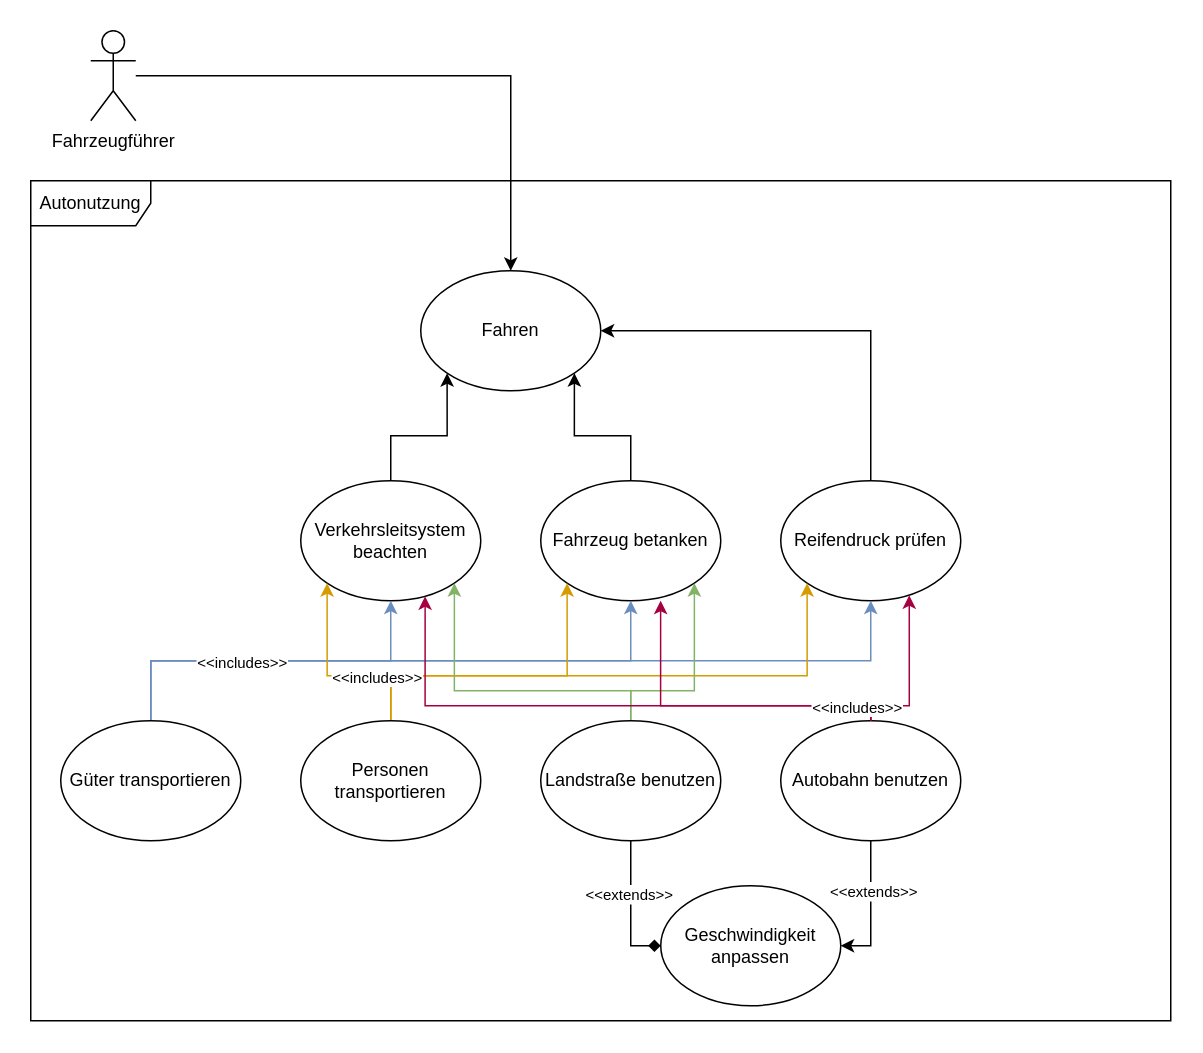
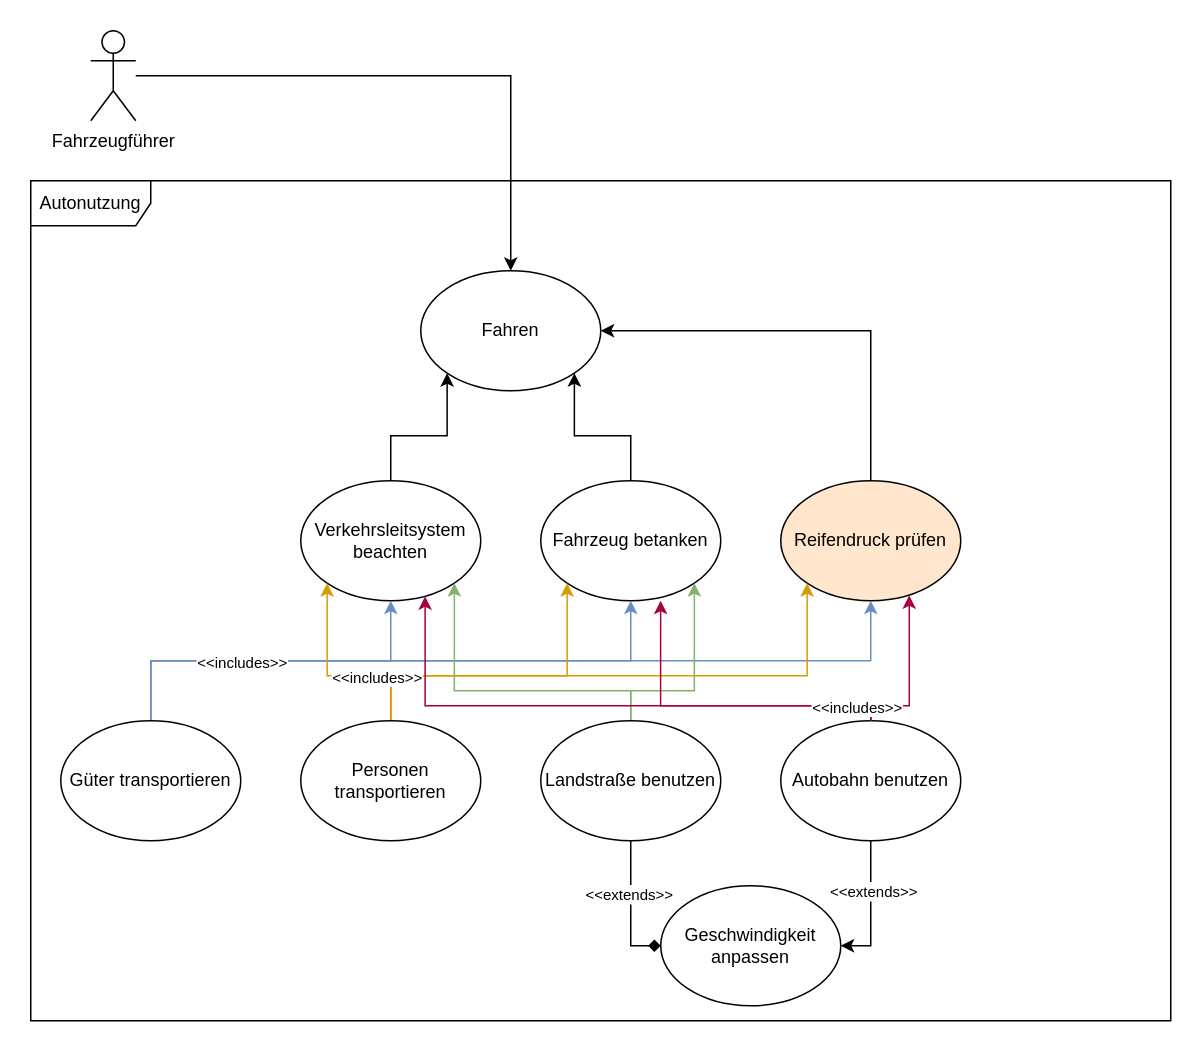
node "Reifendruck prüfen": fillcolor #ffffff -> #ffe6cc
